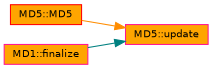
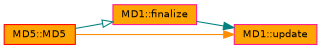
edge "MD5::MD5" -> "MD1::finalize": added
node "MD5::update": label "MD5::update" -> "MD1::update"
